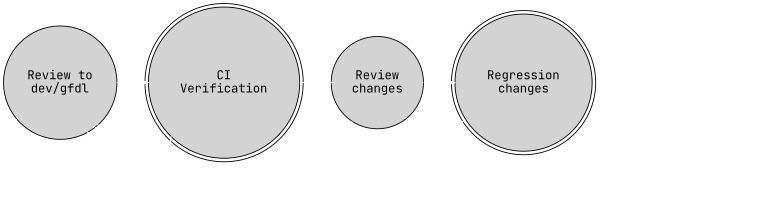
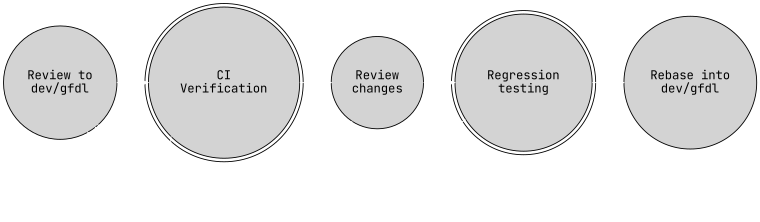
node "Regression changes": label "Regression changes" -> "Regression testing"
node "Rebase into dev/gfdl": added
